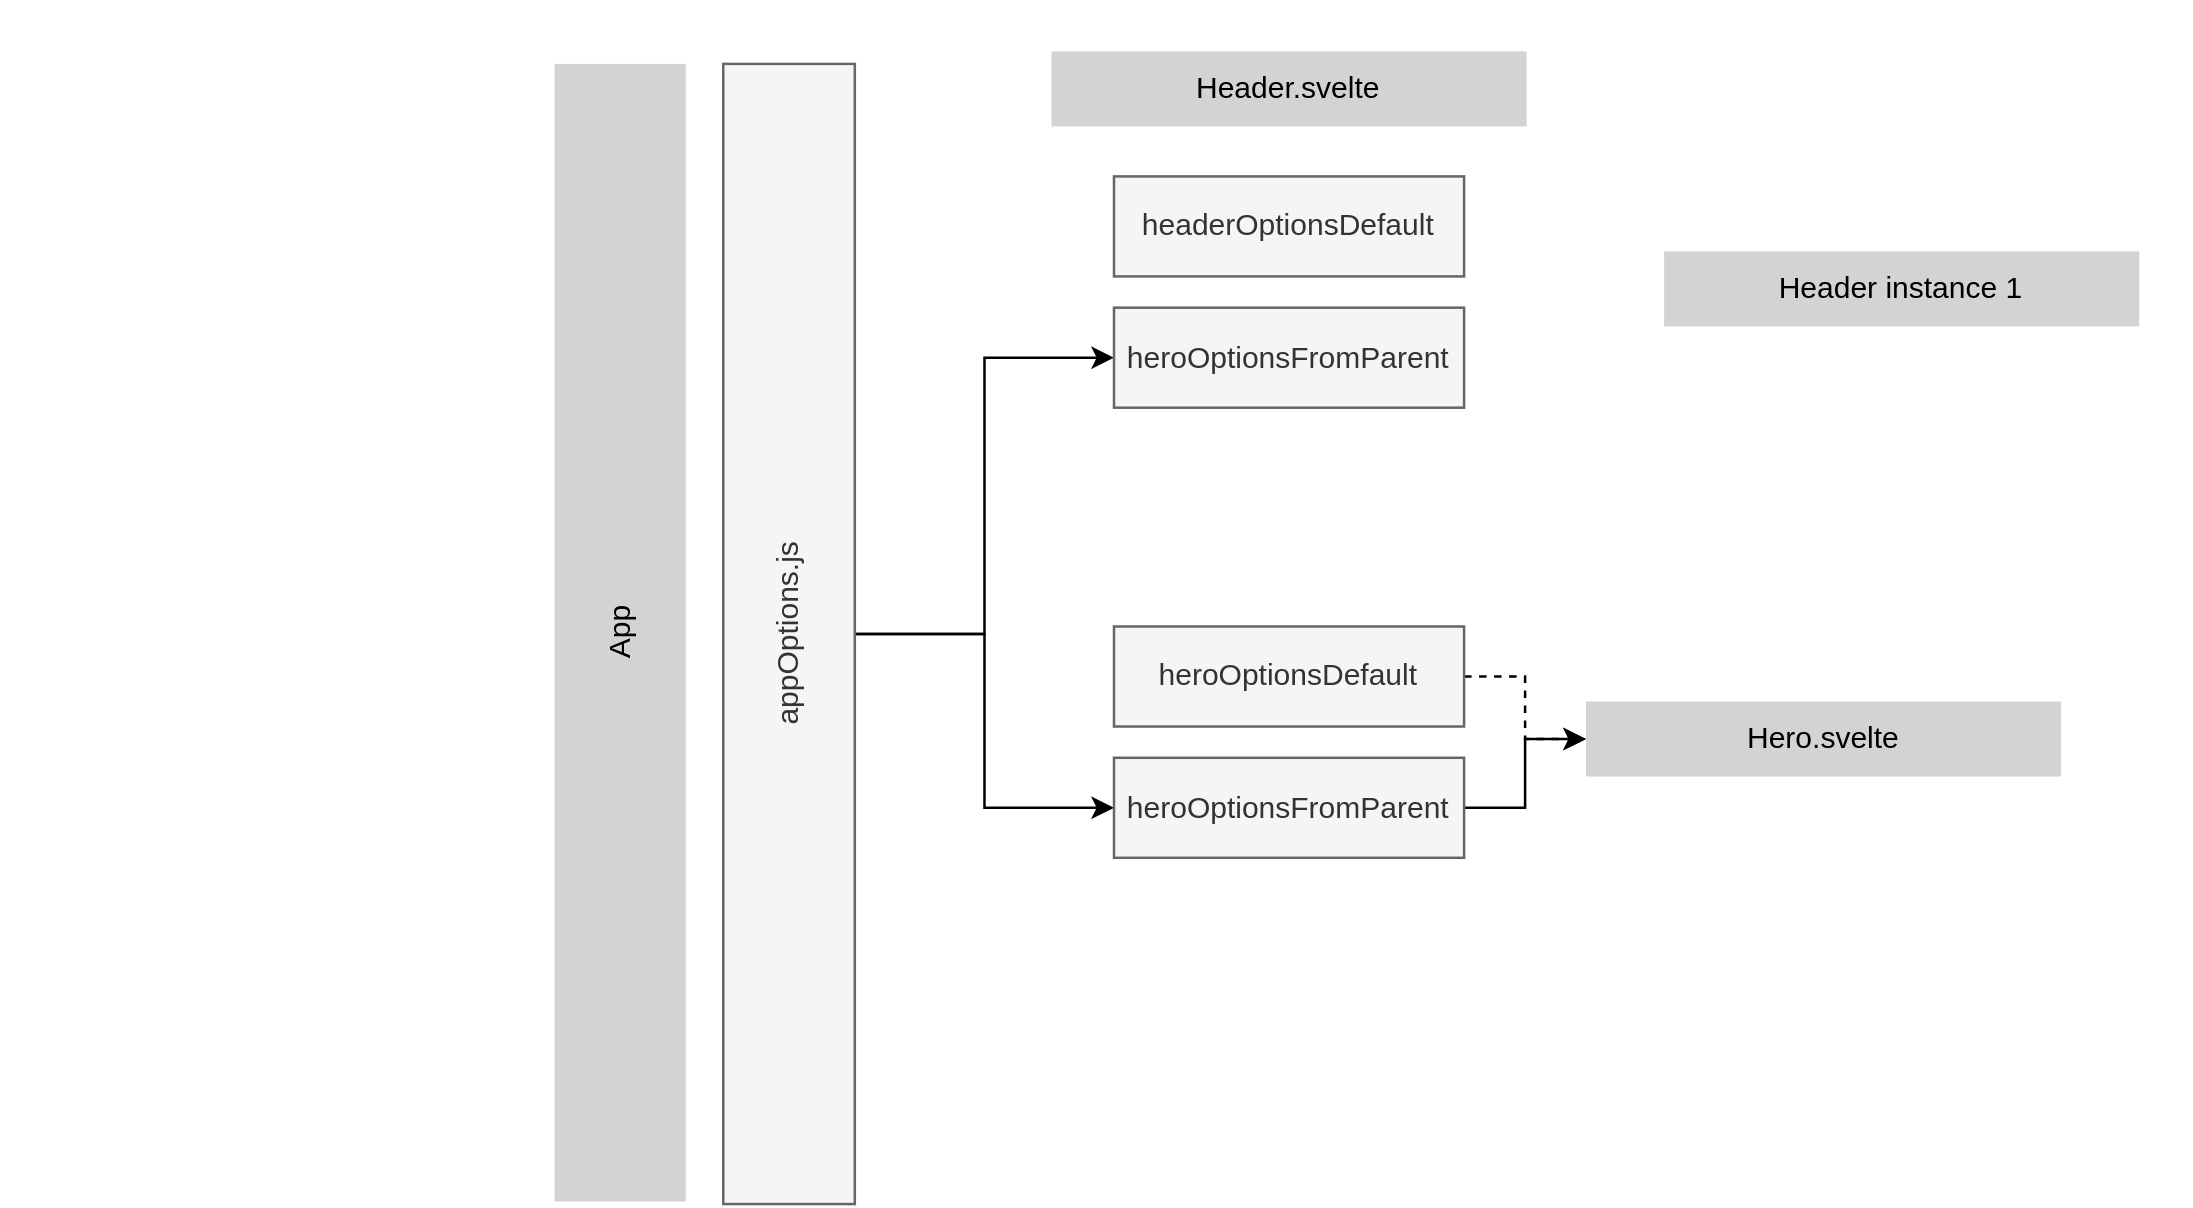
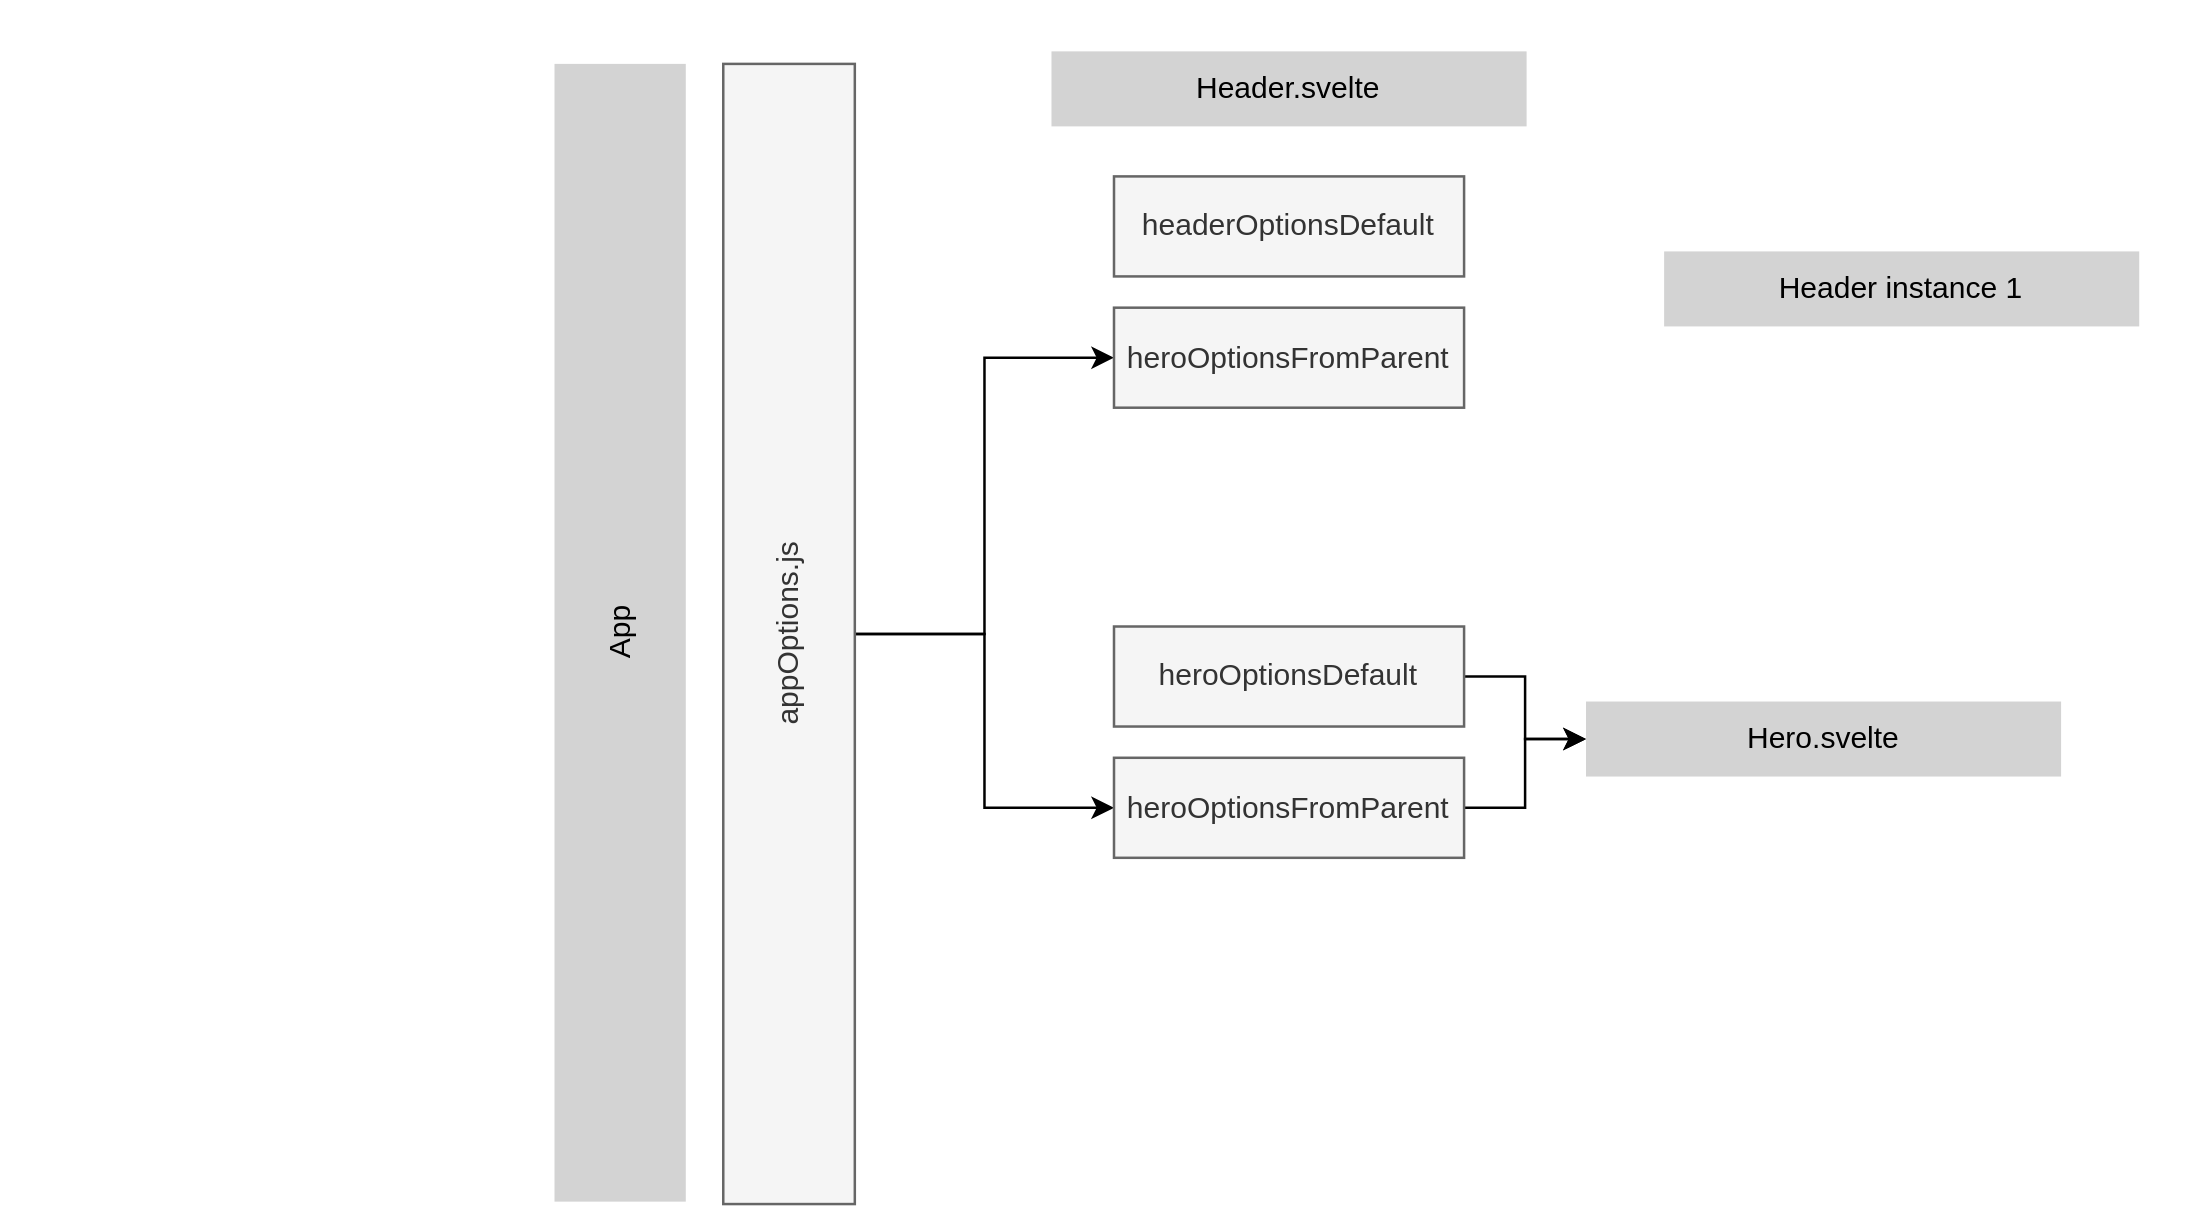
edge "heroOptionsDefault" -> "Hero.svelte": style dashed -> solid
